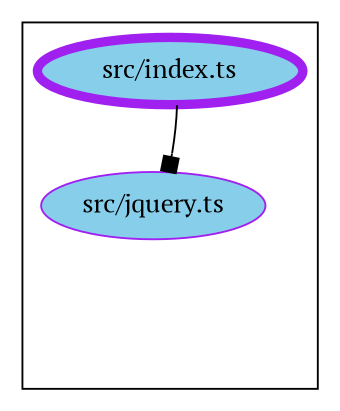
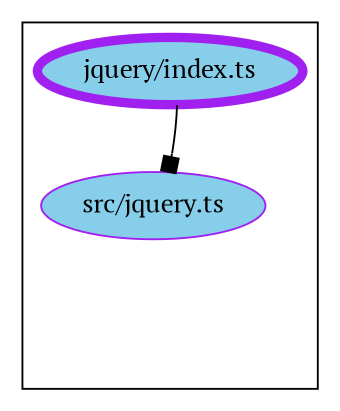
node "src/index.ts": label "src/index.ts" -> "jquery/index.ts"
